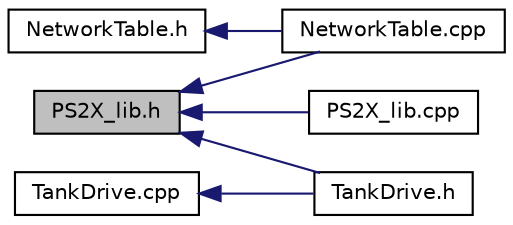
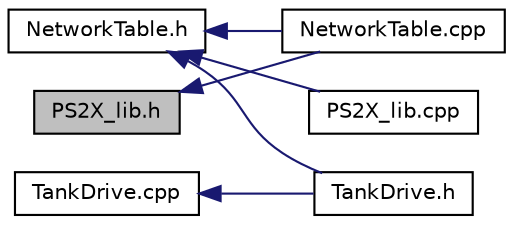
edge "PS2X_lib.cpp" -> "PS2X_lib.h": now "PS2X_lib.cpp" -> "NetworkTable.h"
edge "TankDrive.h" -> "PS2X_lib.h": now "TankDrive.h" -> "NetworkTable.h"
